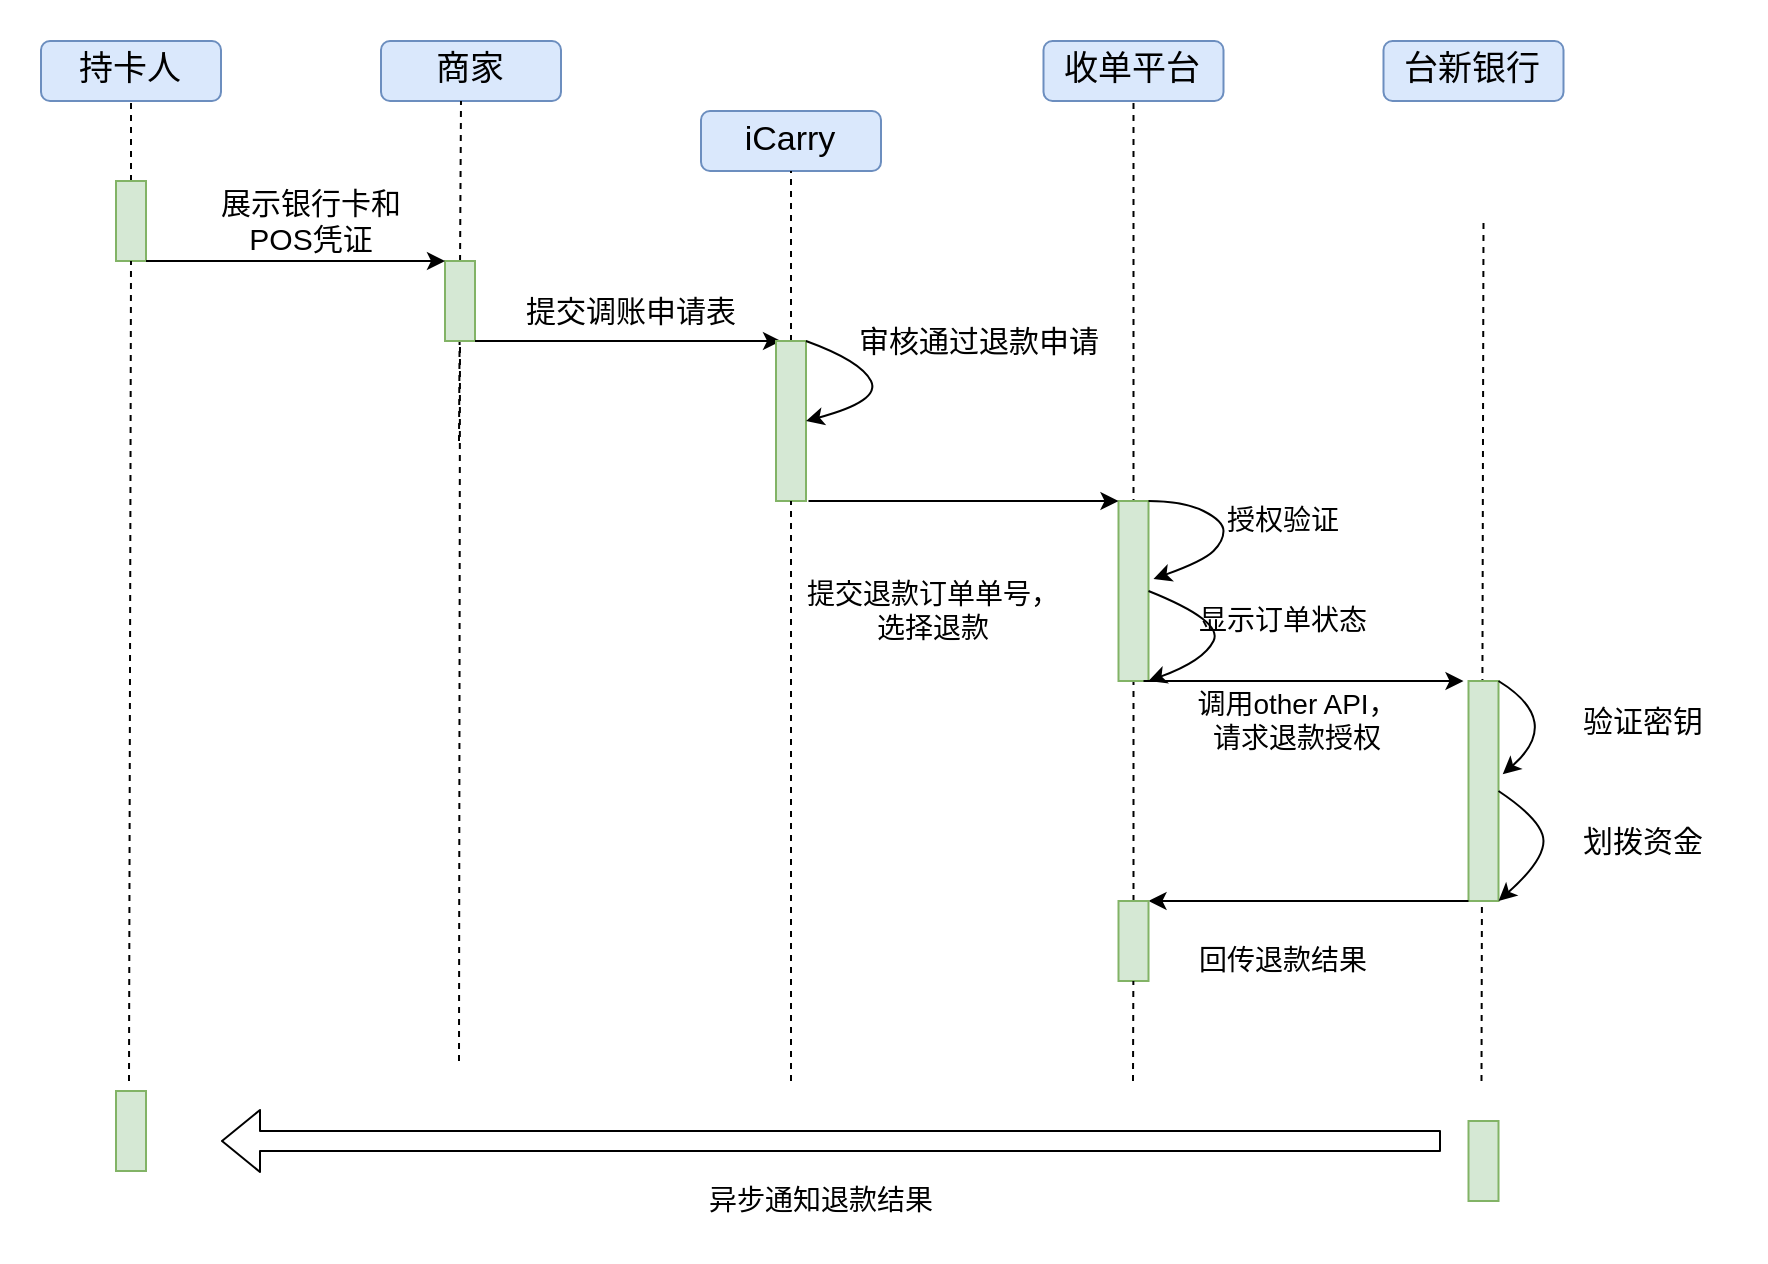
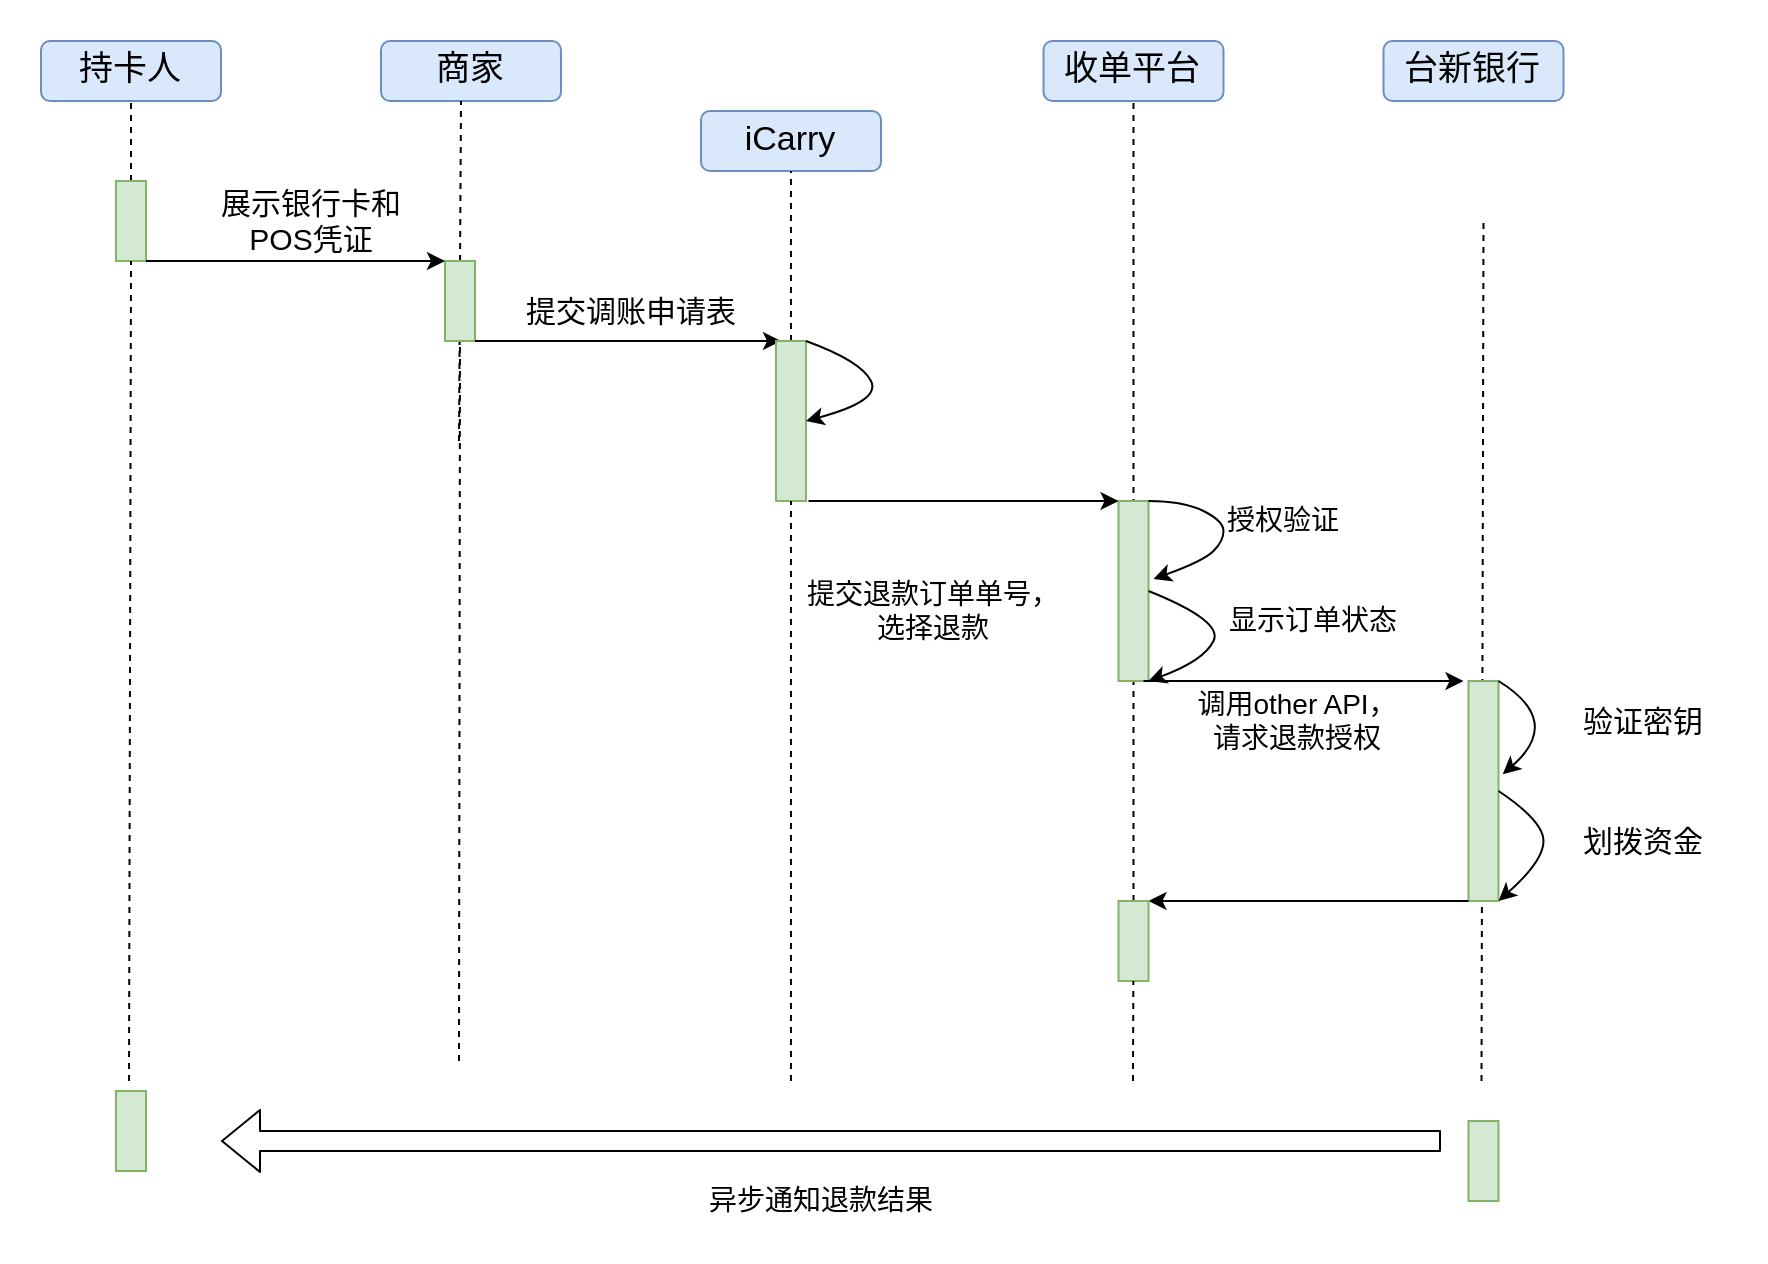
node "审核通过退款申请": removed
node "显示订单状态": moved (1284, 621) -> (1314, 621)
node "回传退款结果": removed
